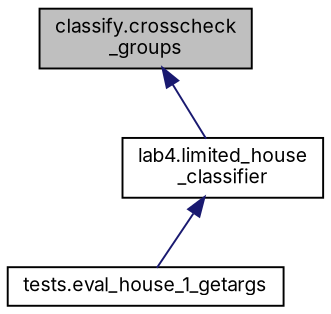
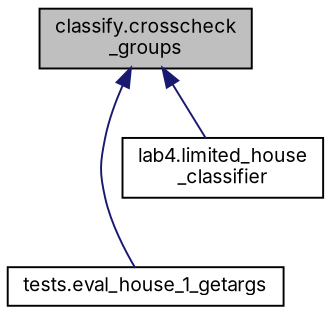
edge "tests.eval_house_1_getargs" -> "lab4.limited_house _classifier": now "tests.eval_house_1_getargs" -> "classify.crosscheck _groups"
